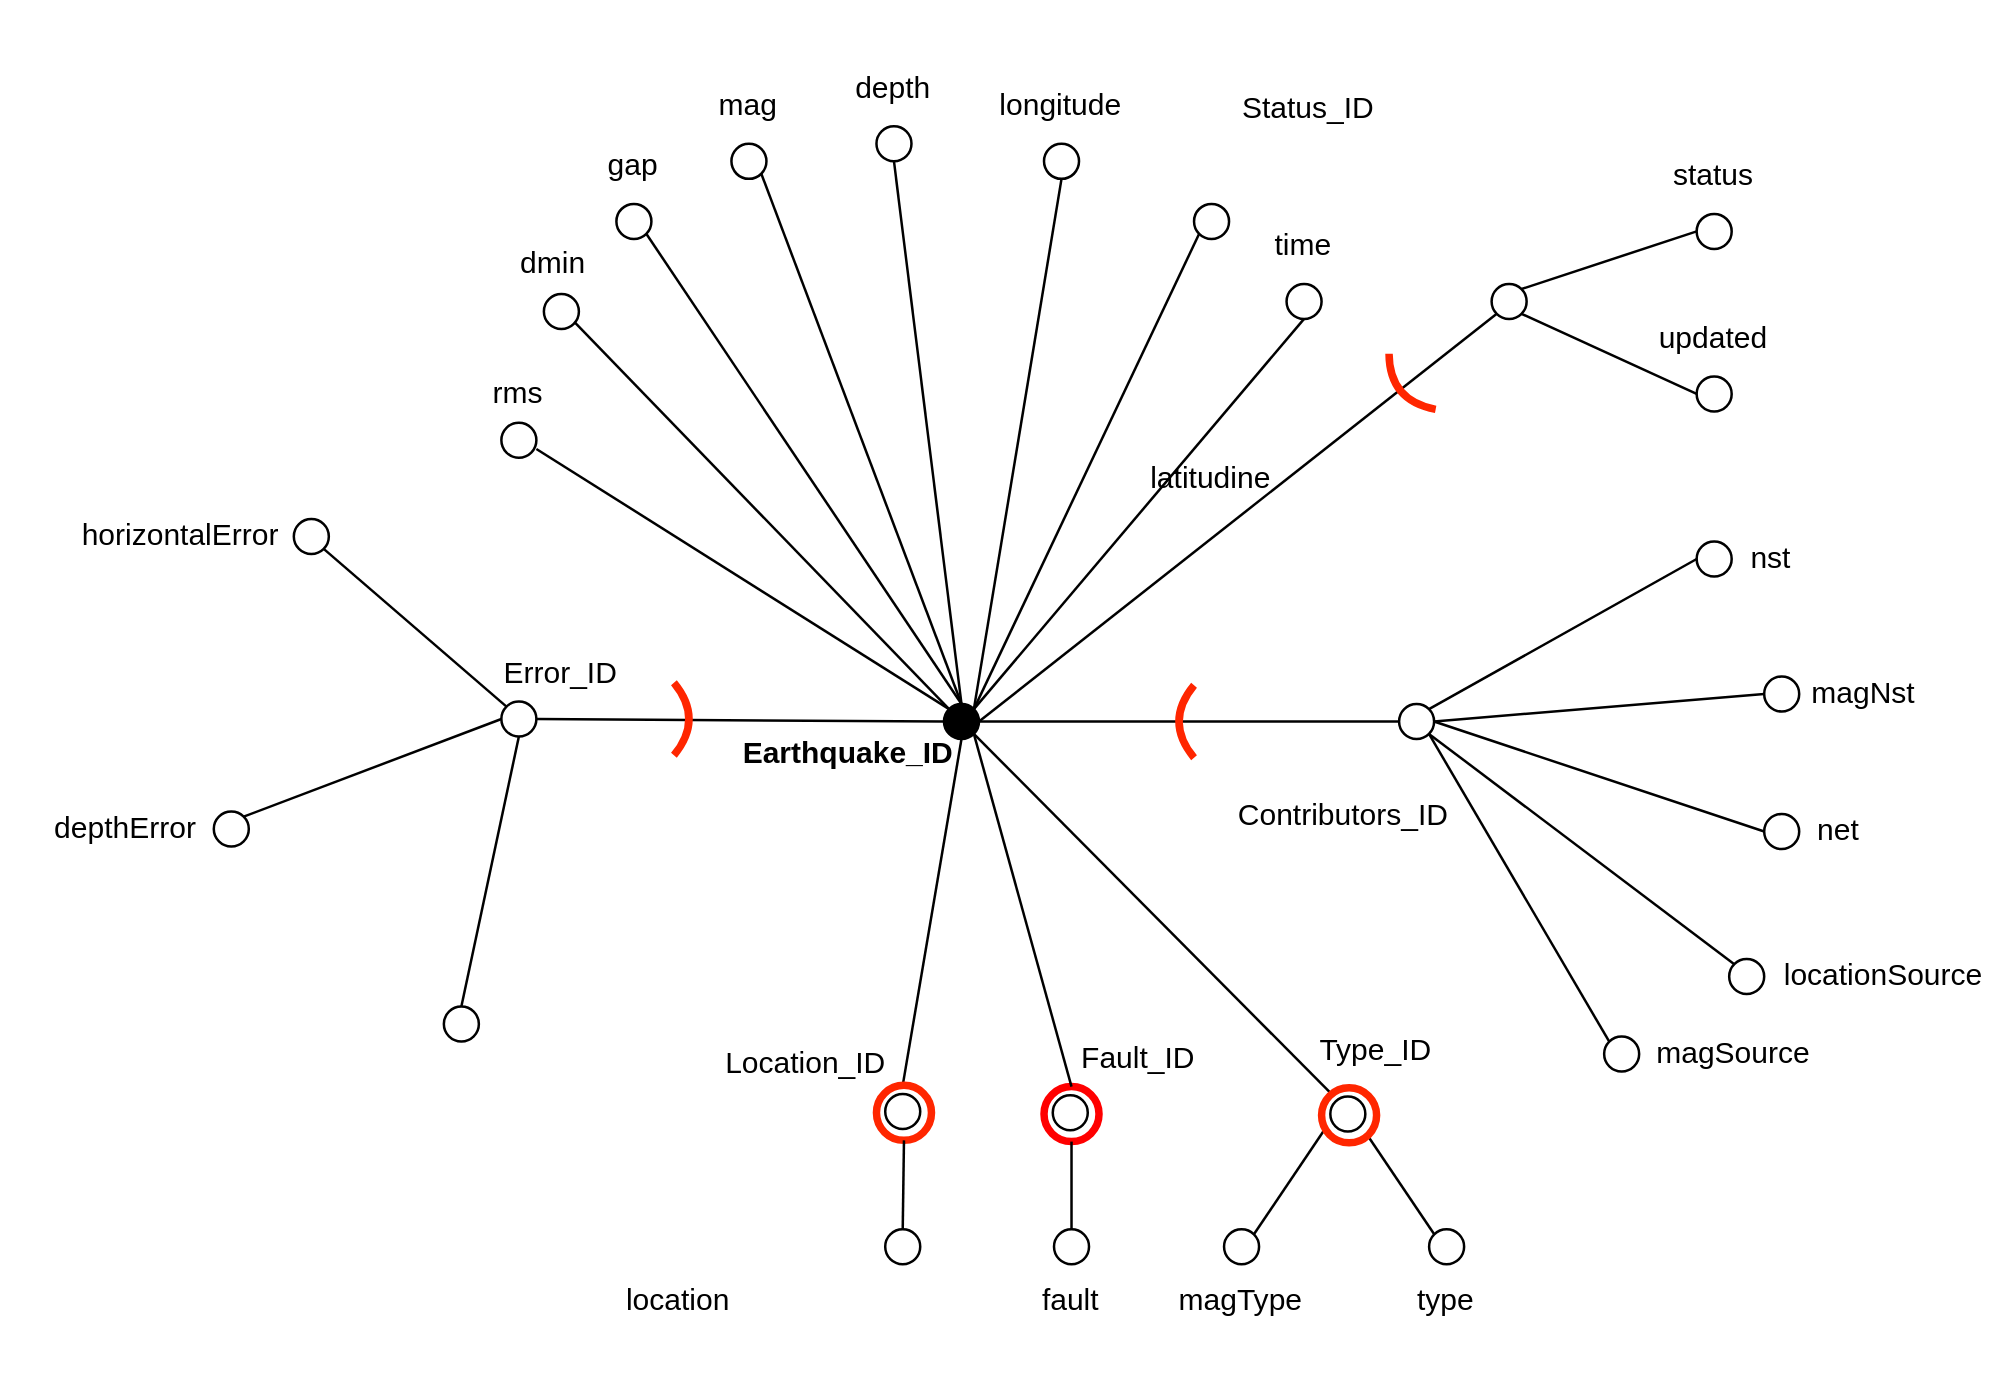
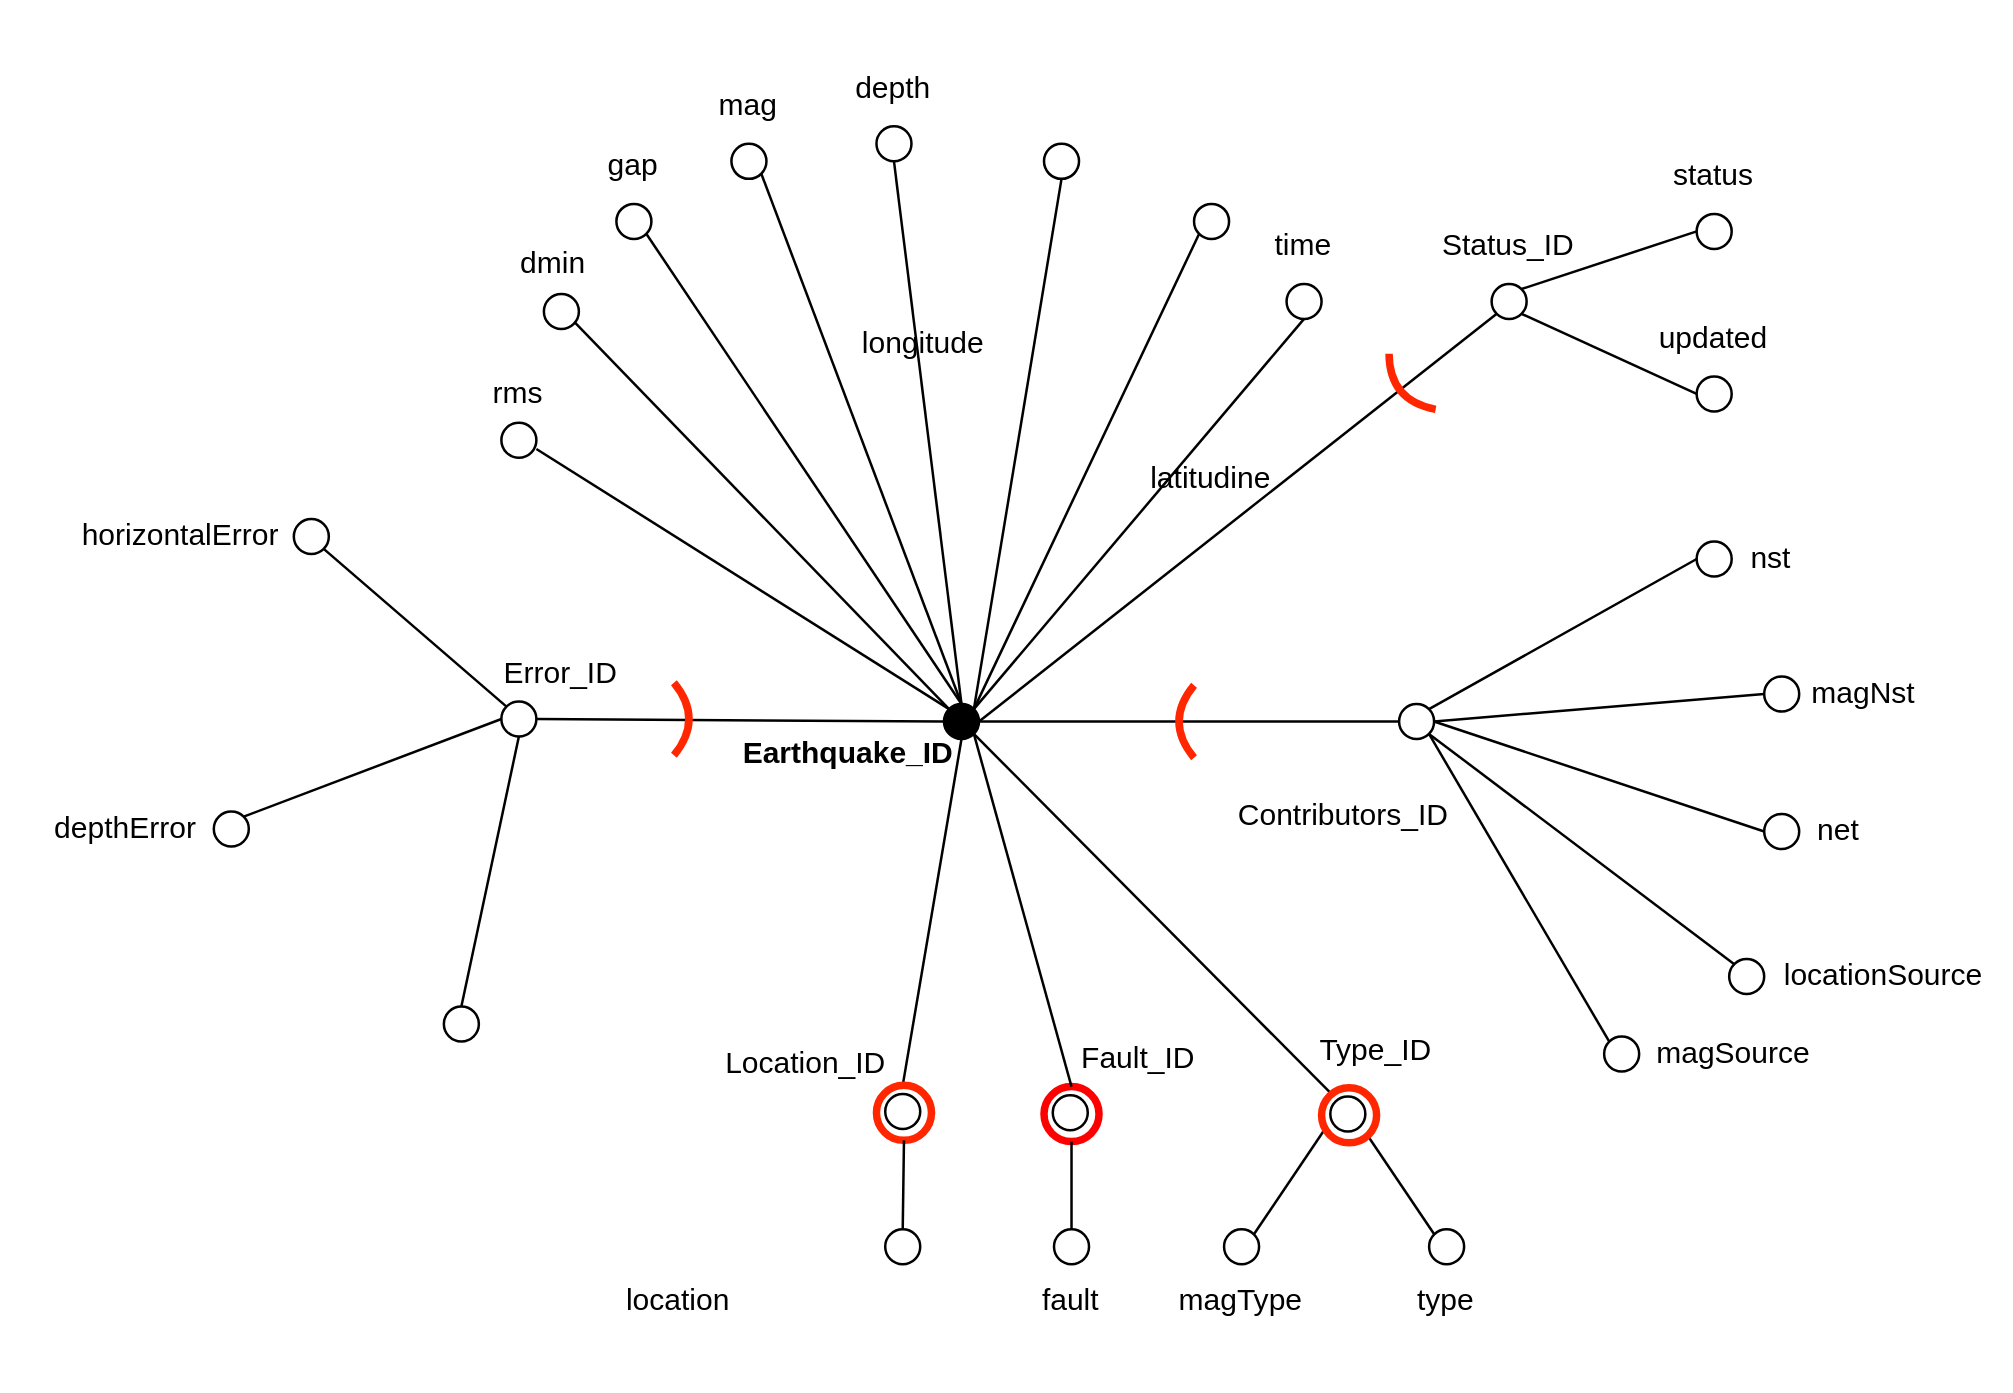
node "longitude": moved (1061, 106) -> (924, 344)
node "Status_ID": moved (1309, 109) -> (1509, 246)
